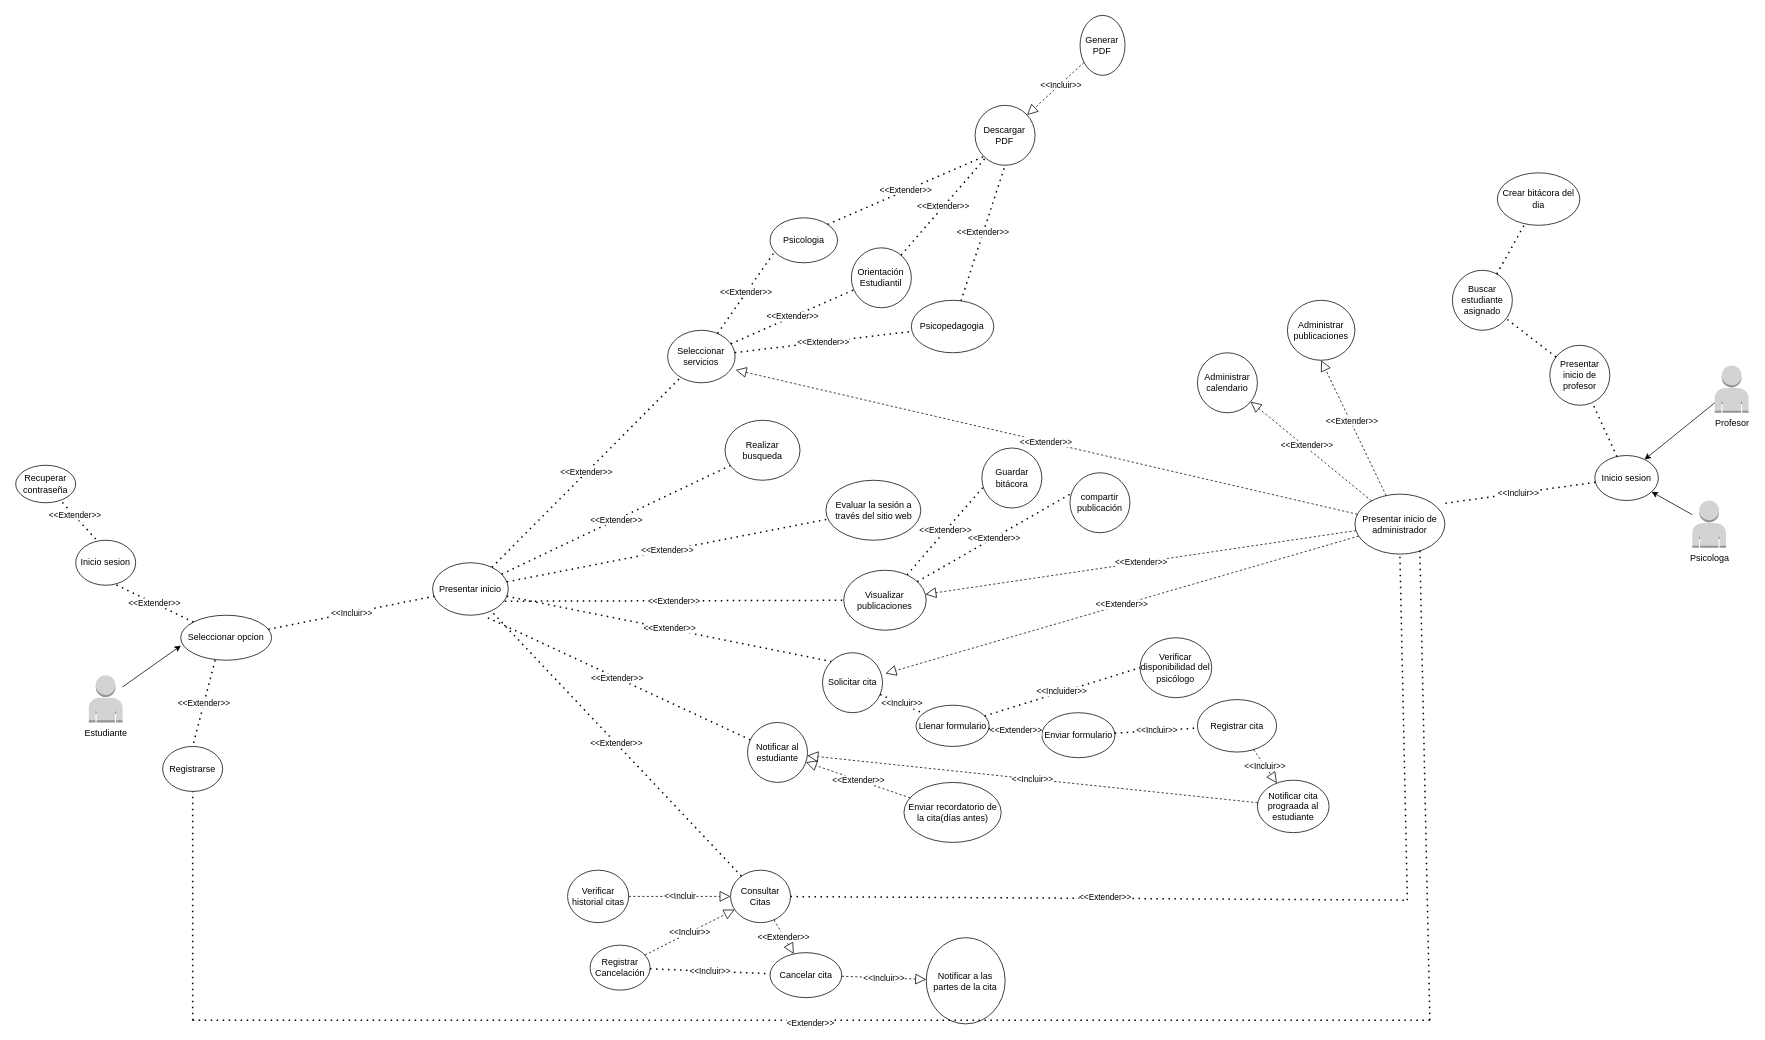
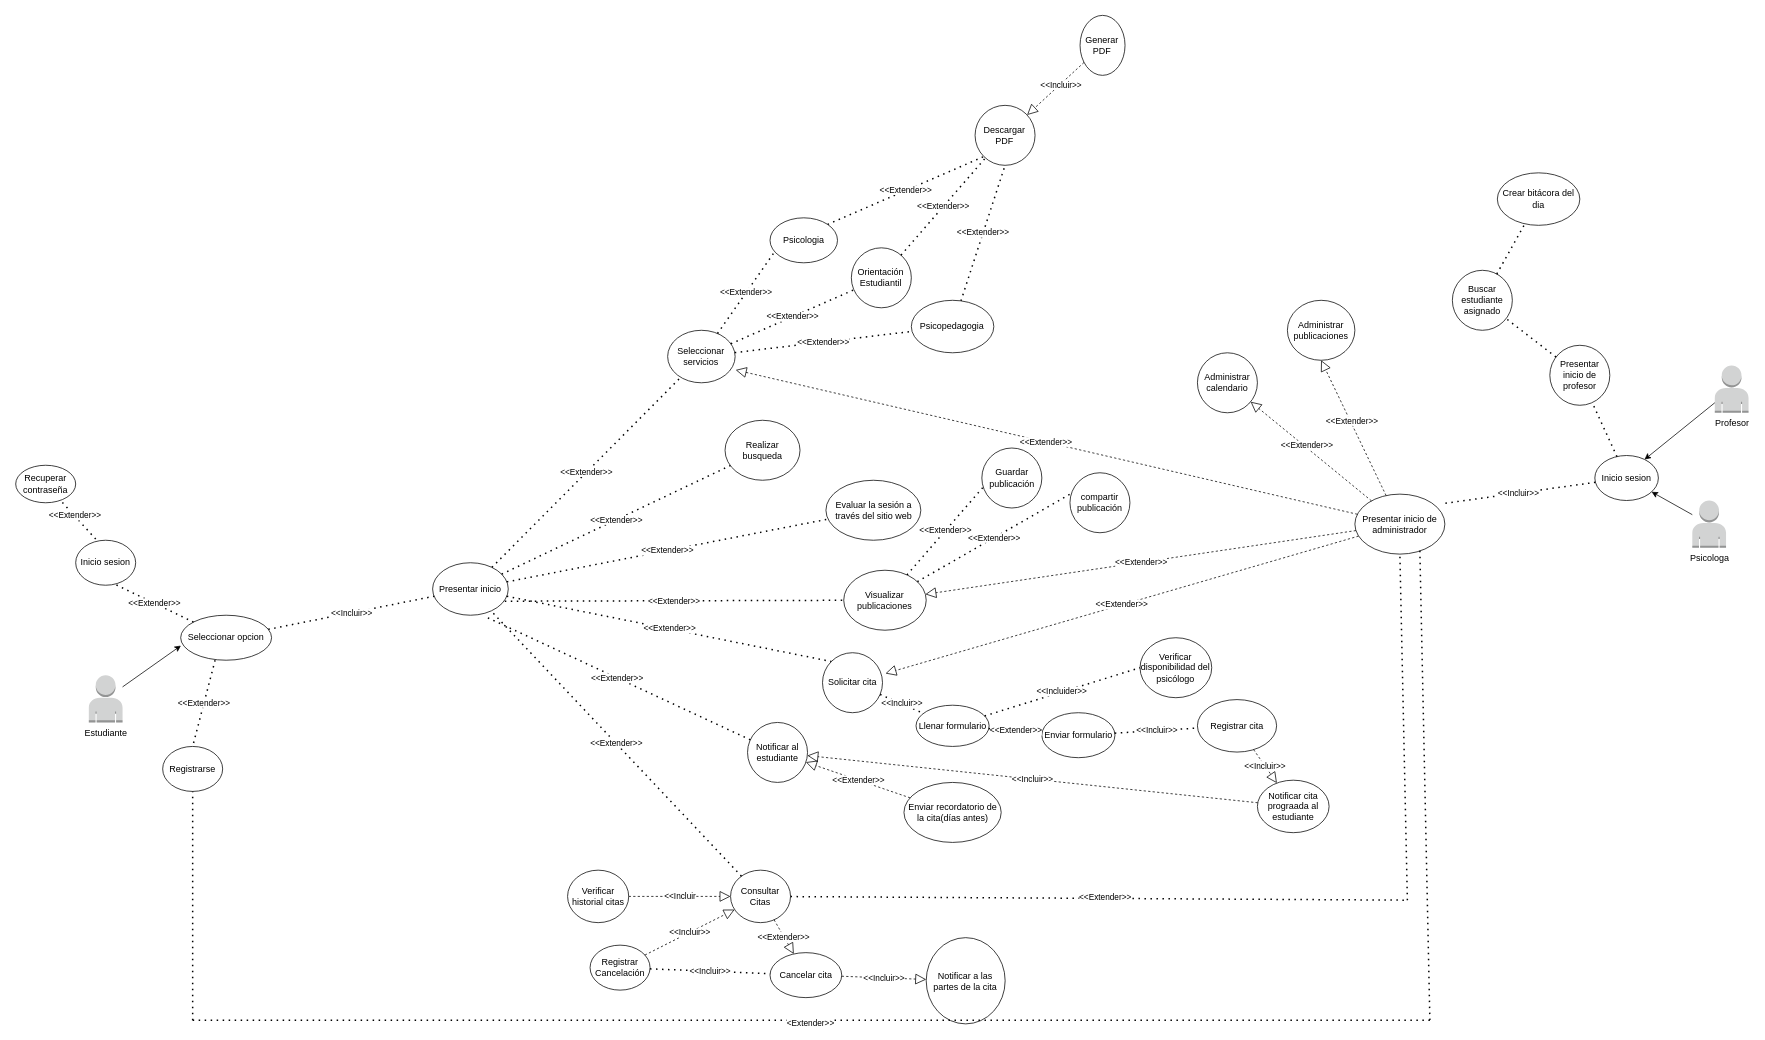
node "Guardar bitácora": label "Guardar bitácora" -> "Guardar publicación"
